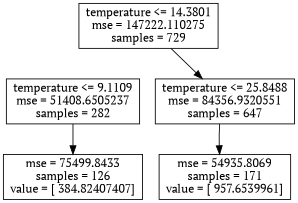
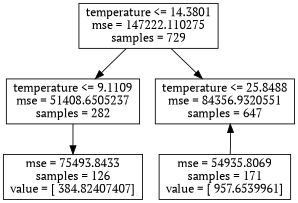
edge "temperature <= 14.3801 mse = 147222.110275 samples = 729" -> "temperature <= 9.1109 mse = 51408.6505237 samples = 282": added
edge "temperature <= 25.8488 mse = 84356.9320551 samples = 647" -> "mse = 54935.8069 samples = 171 value = [ 957.6539961]": reversed
node "mse = 75499.8433 samples = 126 value = [ 384.82407407]": label "mse = 75499.8433 samples = 126 value = [ 384.82407407]" -> "mse = 75493.8433 samples = 126 value = [ 384.82407407]"
